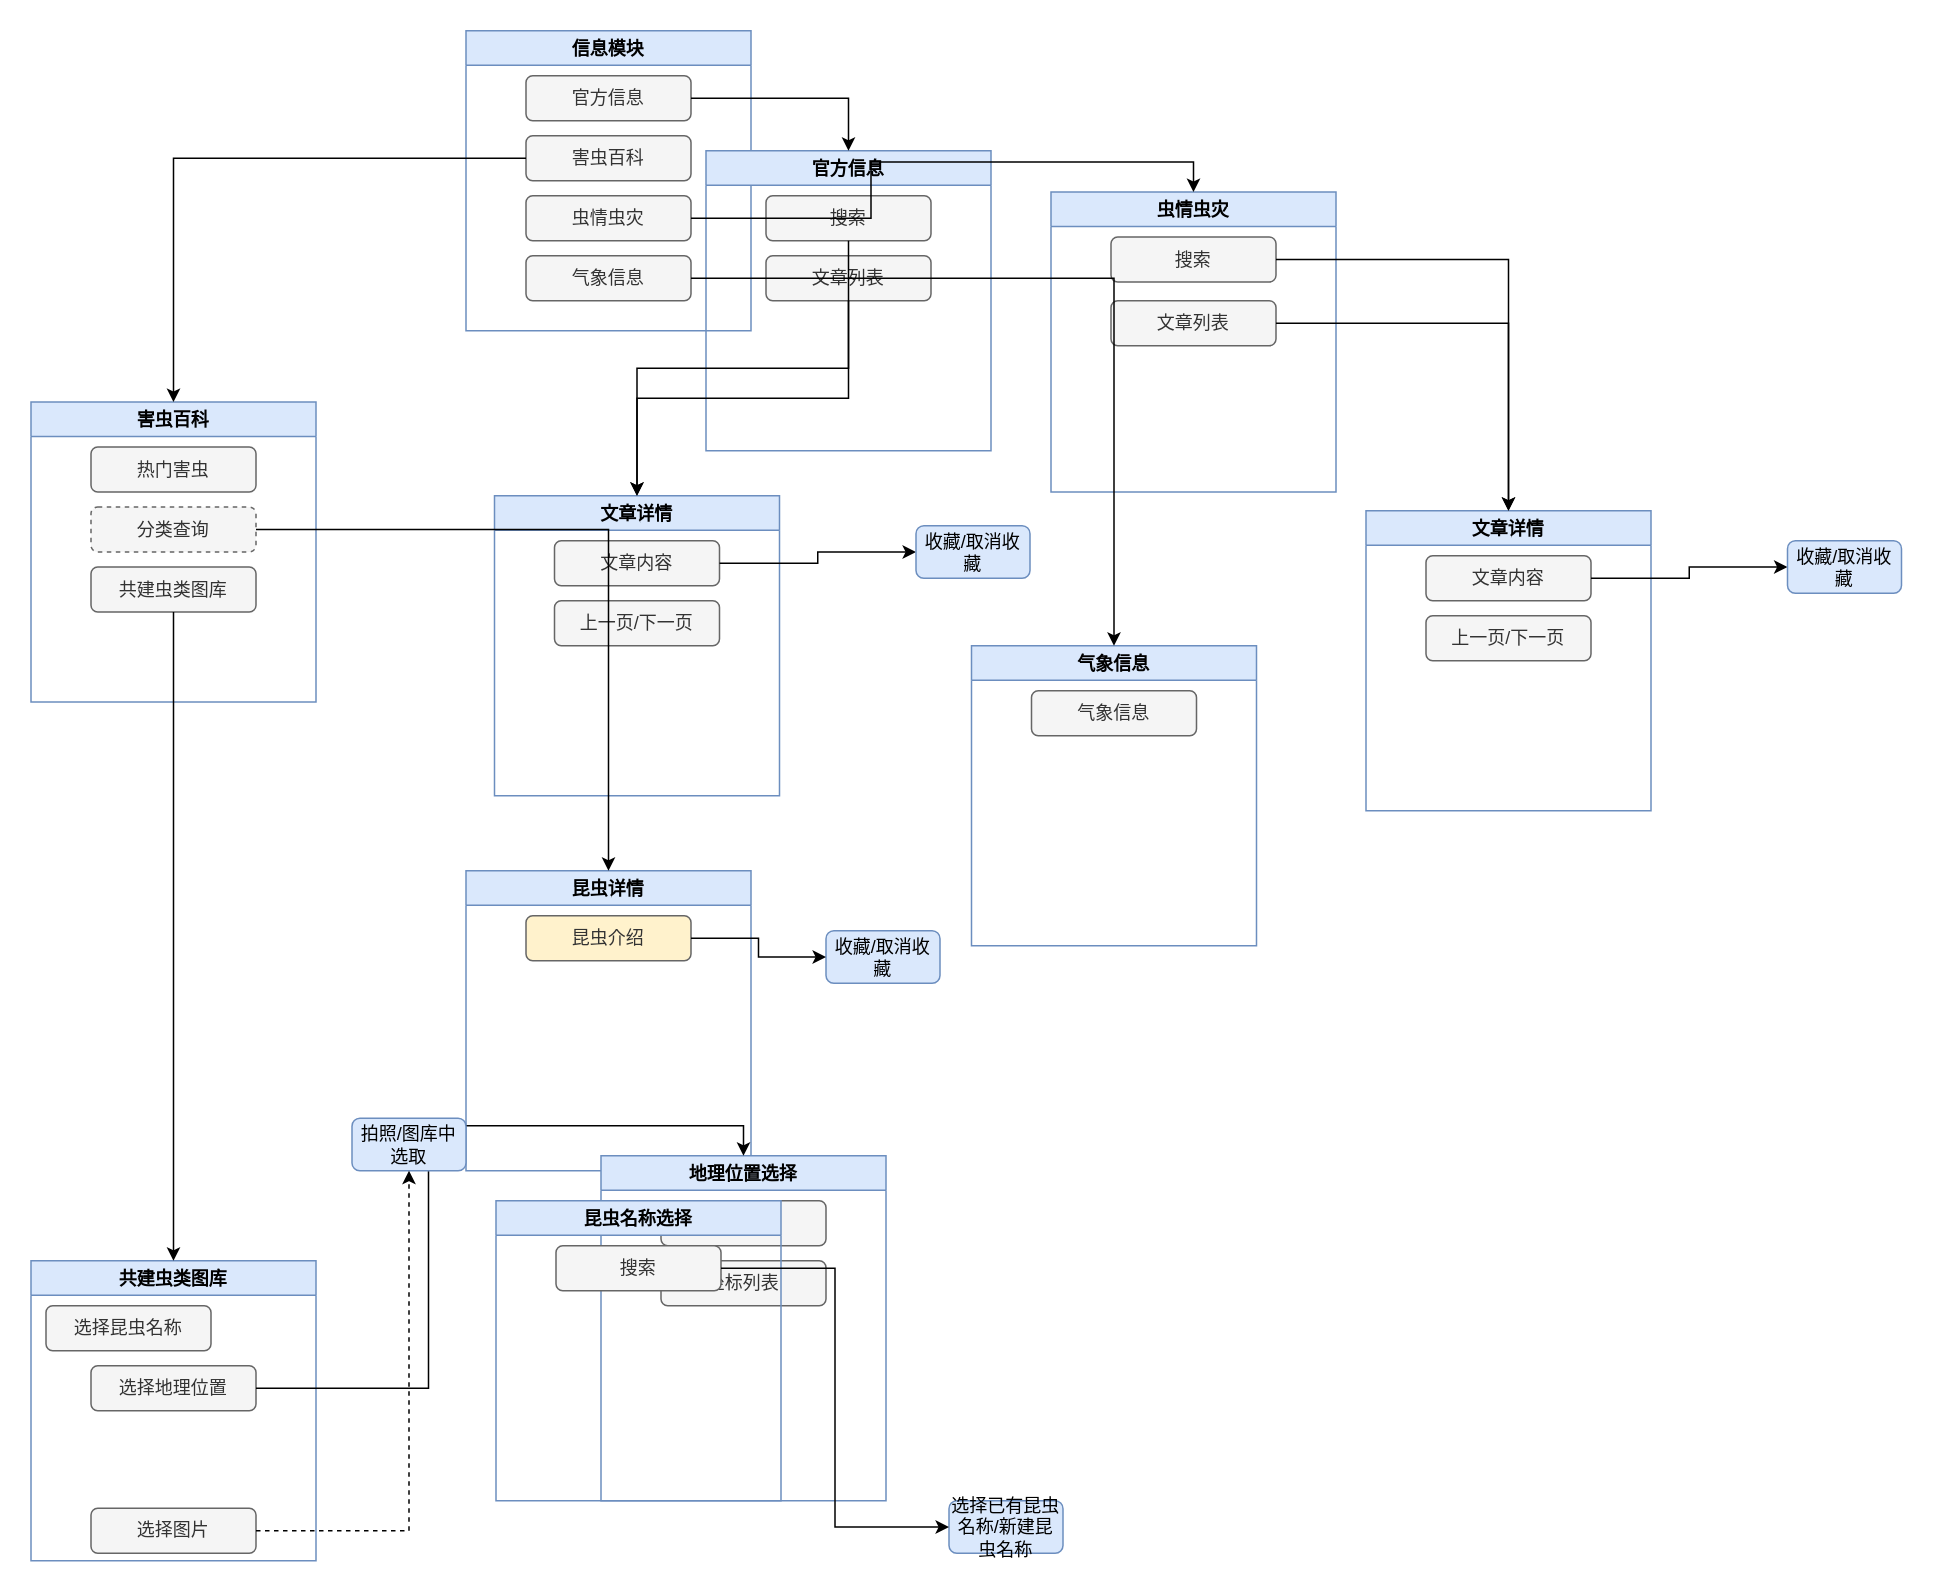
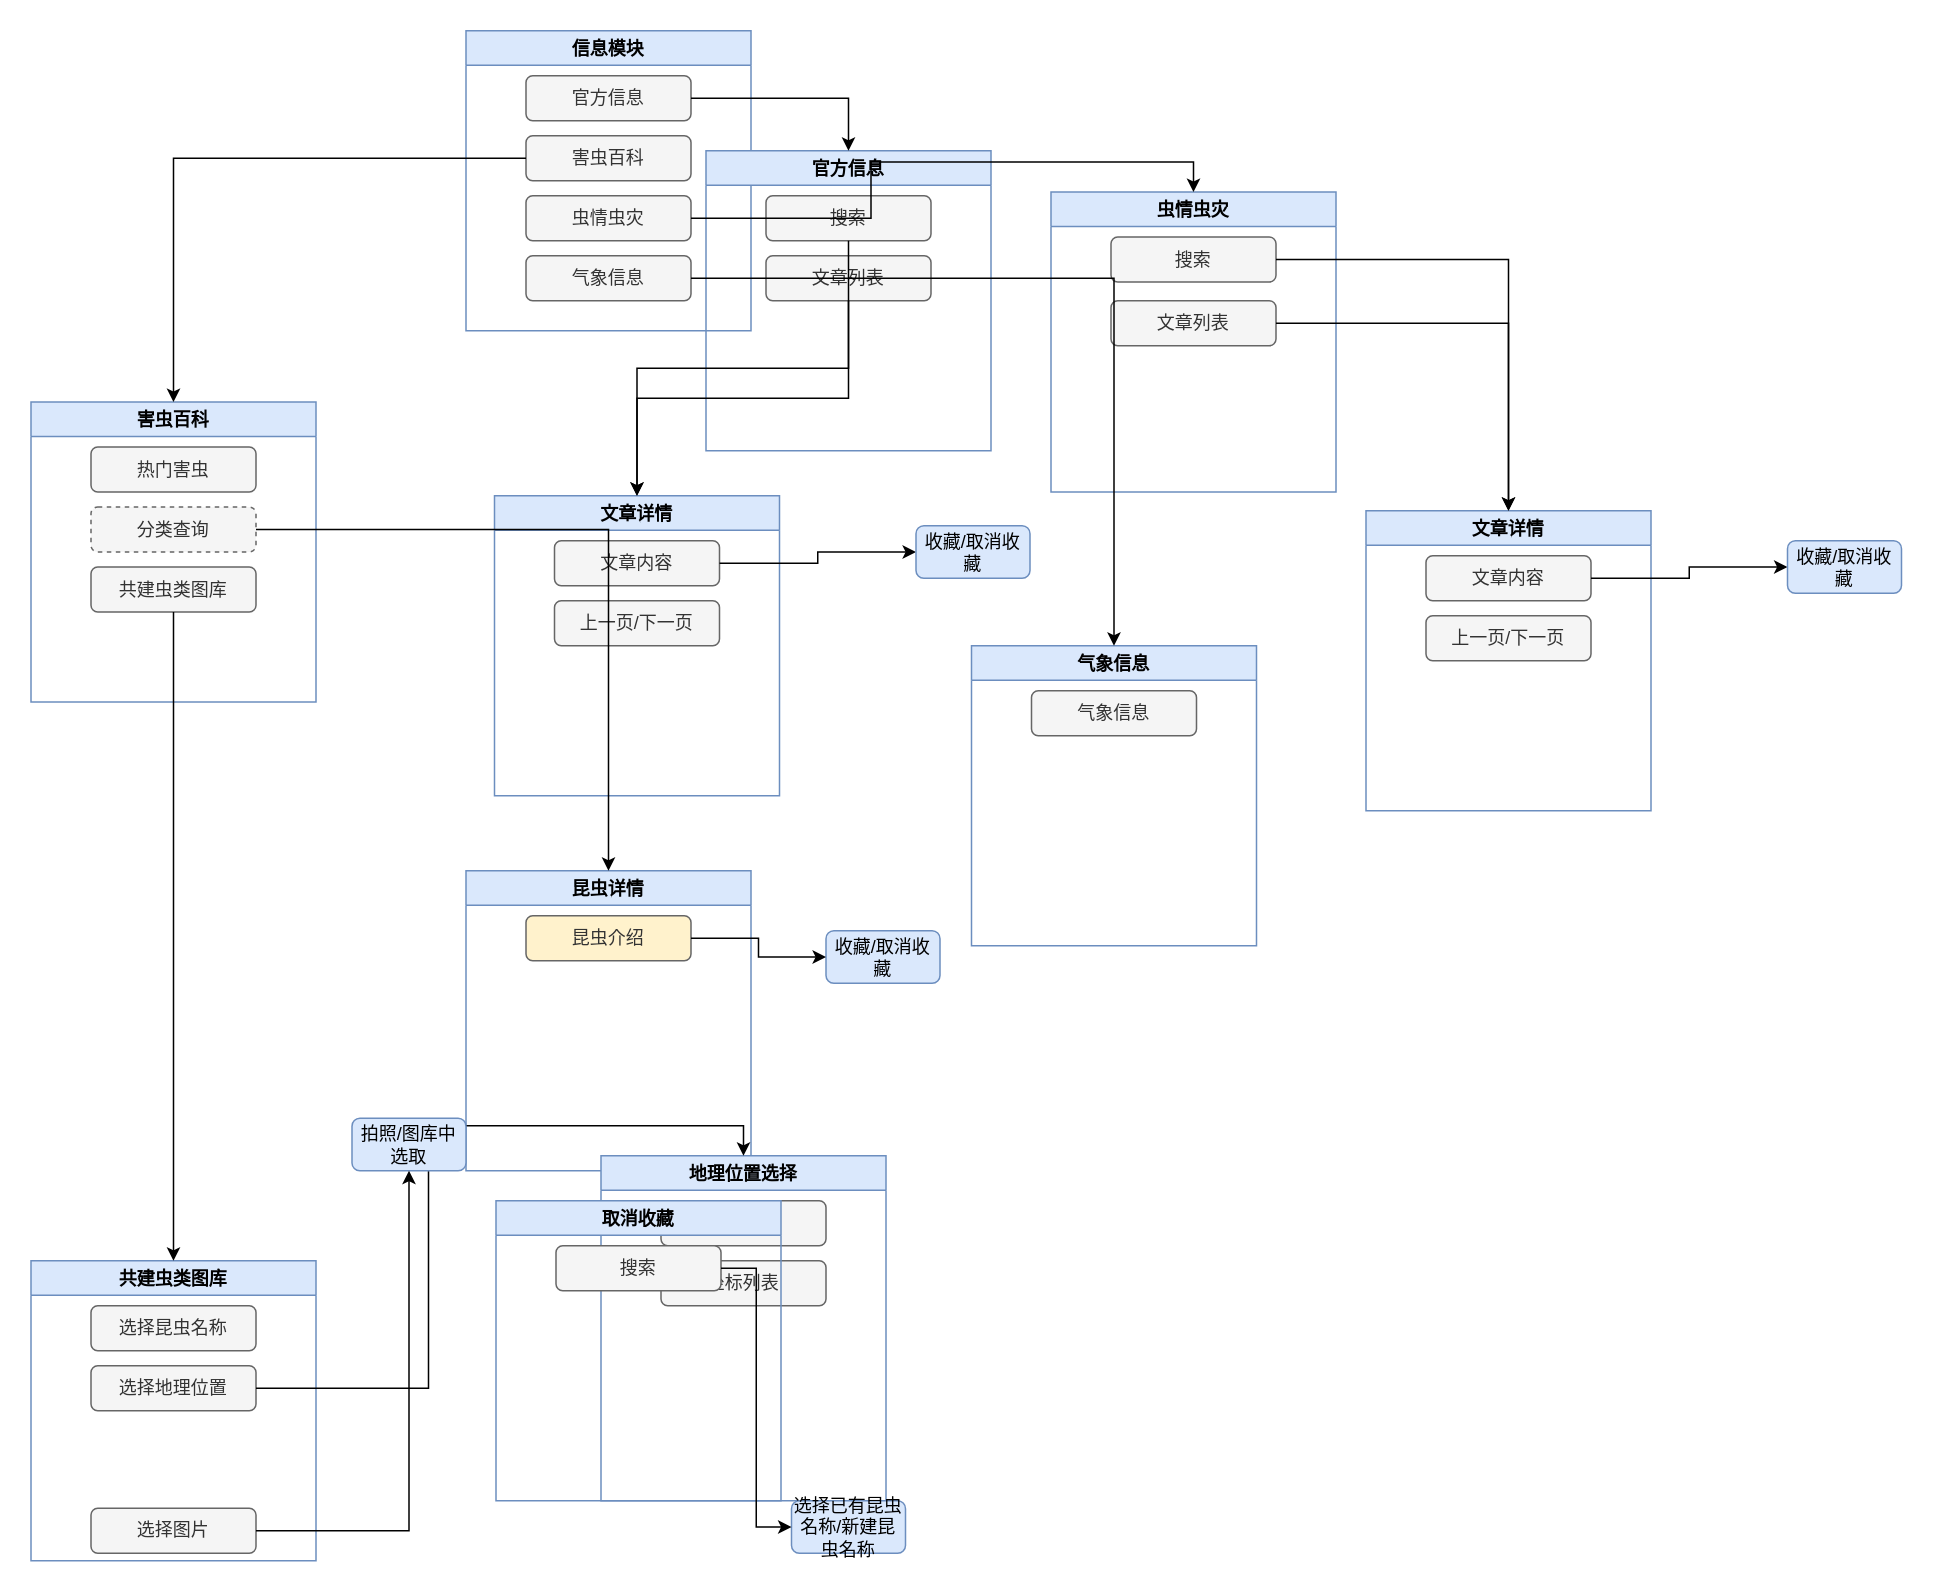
node "昆虫名称选择": label "昆虫名称选择" -> "取消收藏"
node "选择昆虫名称": moved (128, 1328) -> (173, 1328)
node "选择已有昆虫名称/新建昆虫名称": moved (1006, 1527) -> (848, 1527)
edge "选择图片" -> "拍照/图库中选取": style dashed -> solid
